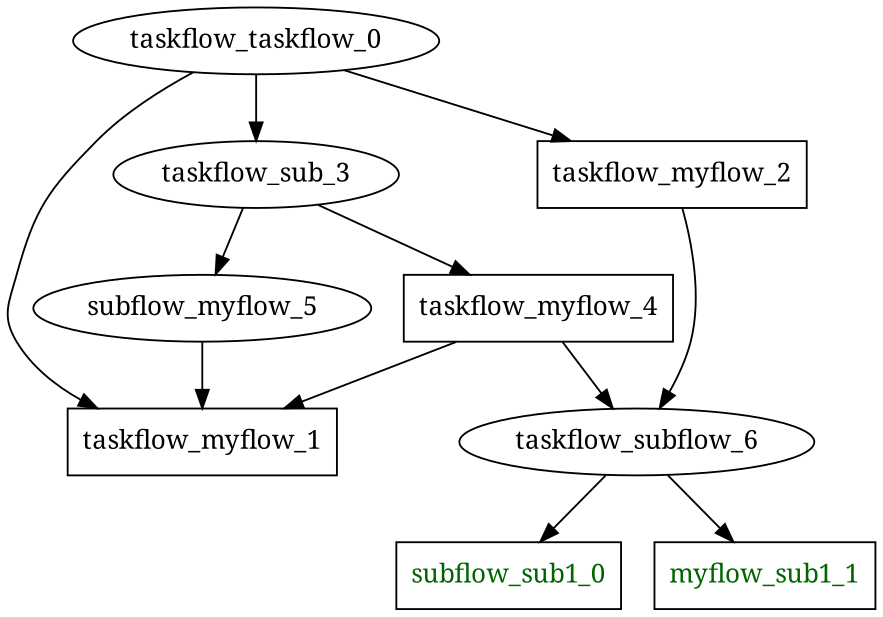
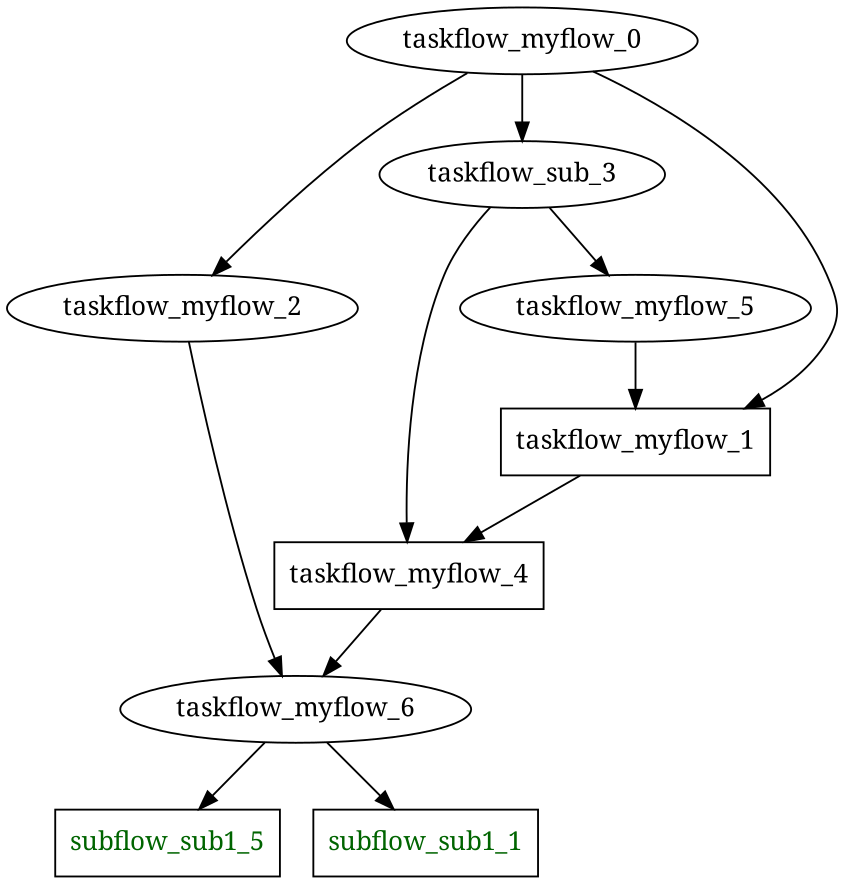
node "taskflow_taskflow_0": label "taskflow_taskflow_0" -> "taskflow_myflow_0"
node "taskflow_myflow_2": shape box -> ellipse
node "subflow_myflow_5": label "subflow_myflow_5" -> "taskflow_myflow_5"
edge "taskflow_myflow_4" -> "taskflow_myflow_1": reversed
node "taskflow_subflow_6": label "taskflow_subflow_6" -> "taskflow_myflow_6"
node "subflow_sub1_0": label "subflow_sub1_0" -> "subflow_sub1_5"
node "myflow_sub1_1": label "myflow_sub1_1" -> "subflow_sub1_1"
